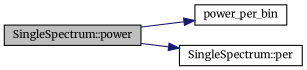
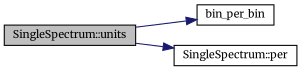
node "power_per_bin": label "power_per_bin" -> "bin_per_bin"
node "SingleSpectrum::power": label "SingleSpectrum::power" -> "SingleSpectrum::units"
